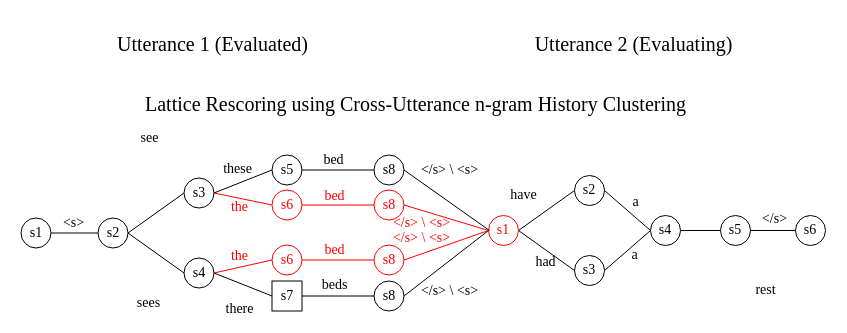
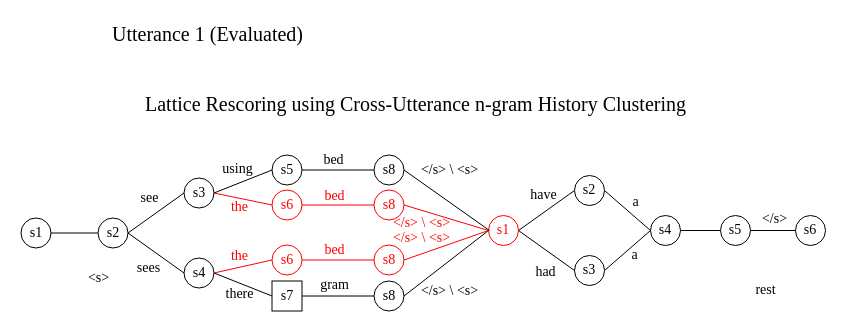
node "Utterance 1 (Evaluated)": moved (213, 41) -> (208, 31)
node "Utterance 2 (Evaluating)": removed
node "see": moved (149, 138) -> (149, 198)
node "these": label "these" -> "using"
node "have": moved (524, 196) -> (544, 196)
node "<s>": moved (73, 223) -> (98, 278)
node "had": moved (546, 263) -> (546, 273)
node "beds": label "beds" -> "gram"
node "sees": moved (148, 303) -> (148, 268)
node "there": moved (239, 309) -> (239, 294)
